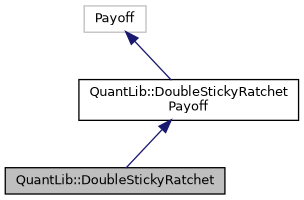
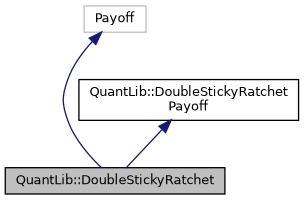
edge "QuantLib::DoubleStickyRatchet Payoff" -> "Payoff": now "QuantLib::DoubleStickyRatchet" -> "Payoff"
